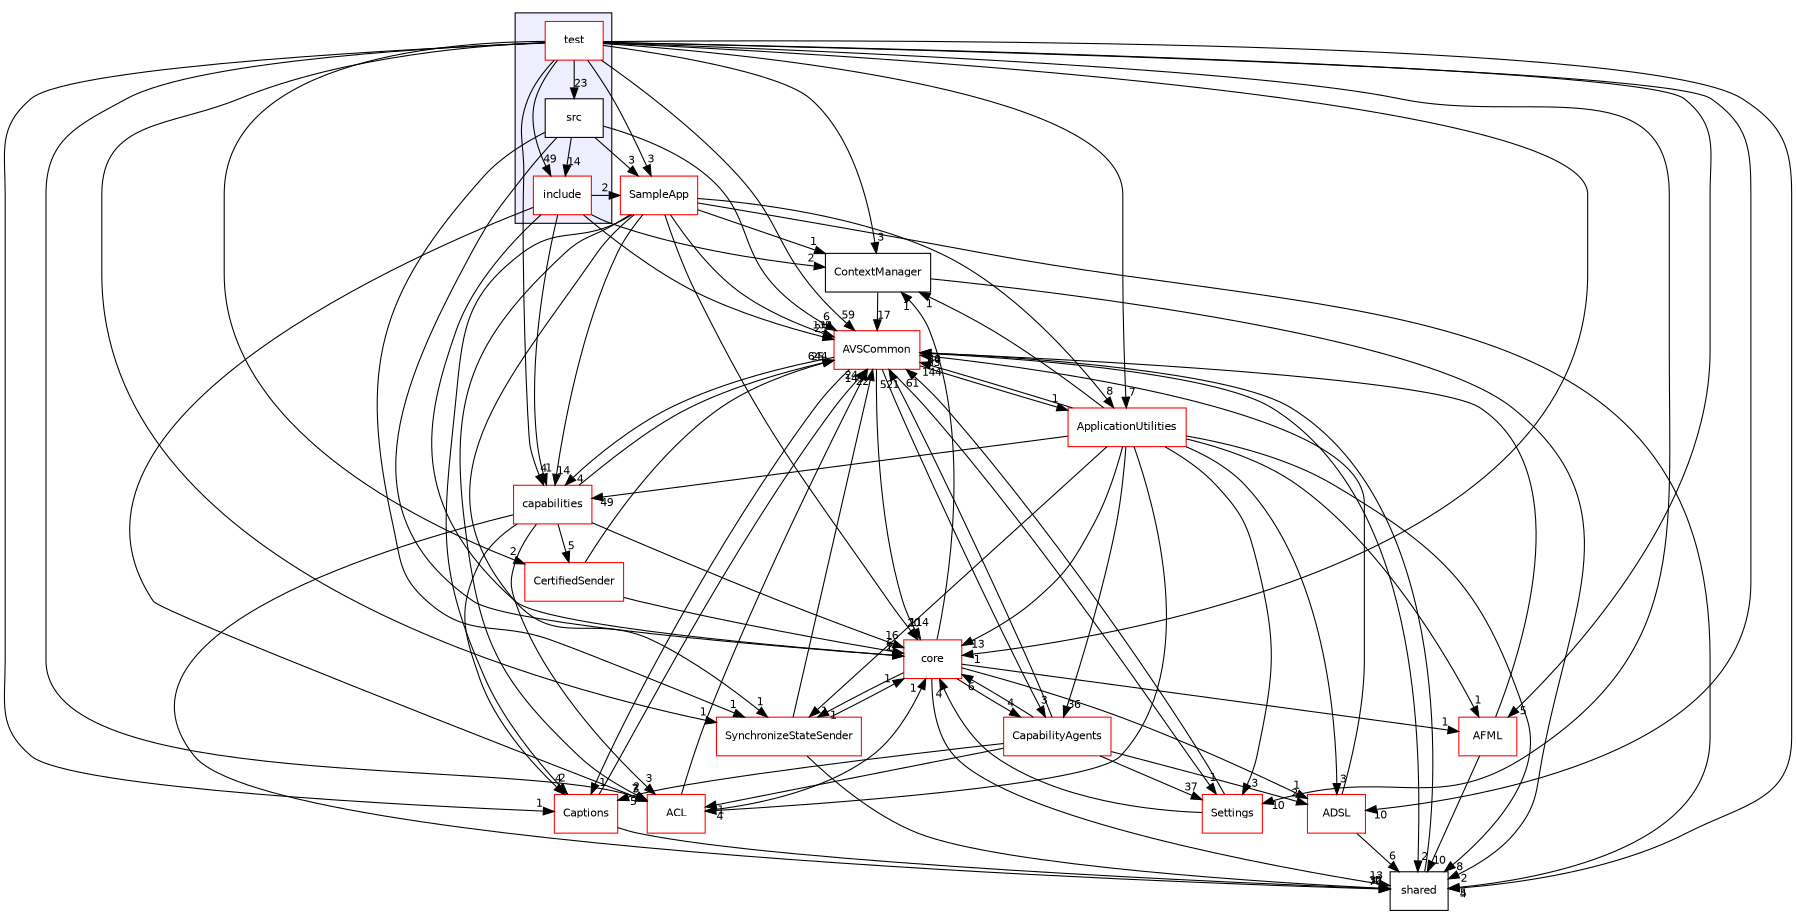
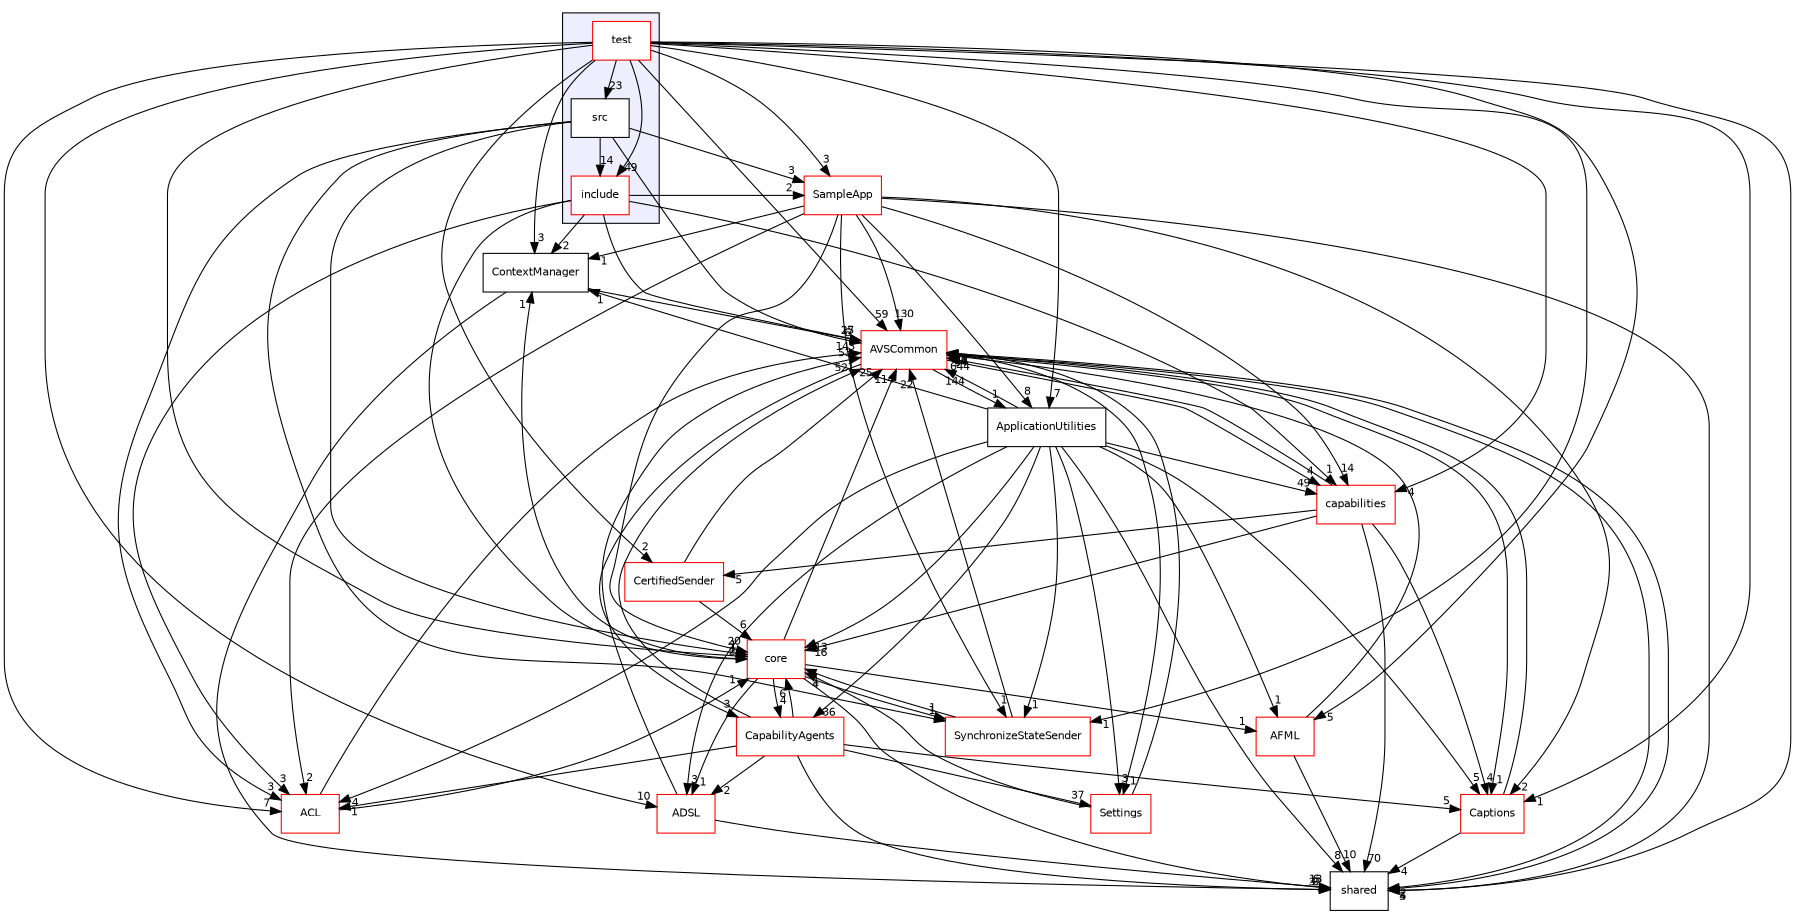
edge "test" -> "Settings": removed
node "ApplicationUtilities": color red -> black
edge "AVSCommon" -> "core": reversed
edge "ApplicationUtilities" -> "Captions": added
edge "capabilities" -> "ACL": now "src" -> "ACL"
edge "SynchronizeStateSender" -> "shared": now "CapabilityAgents" -> "shared"
